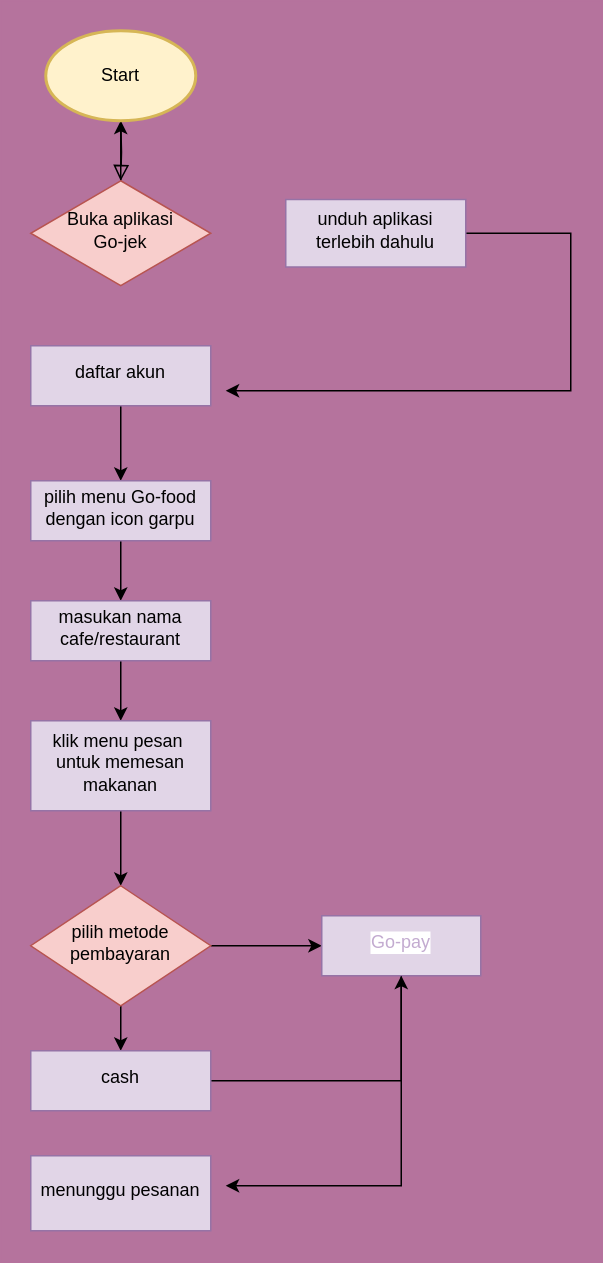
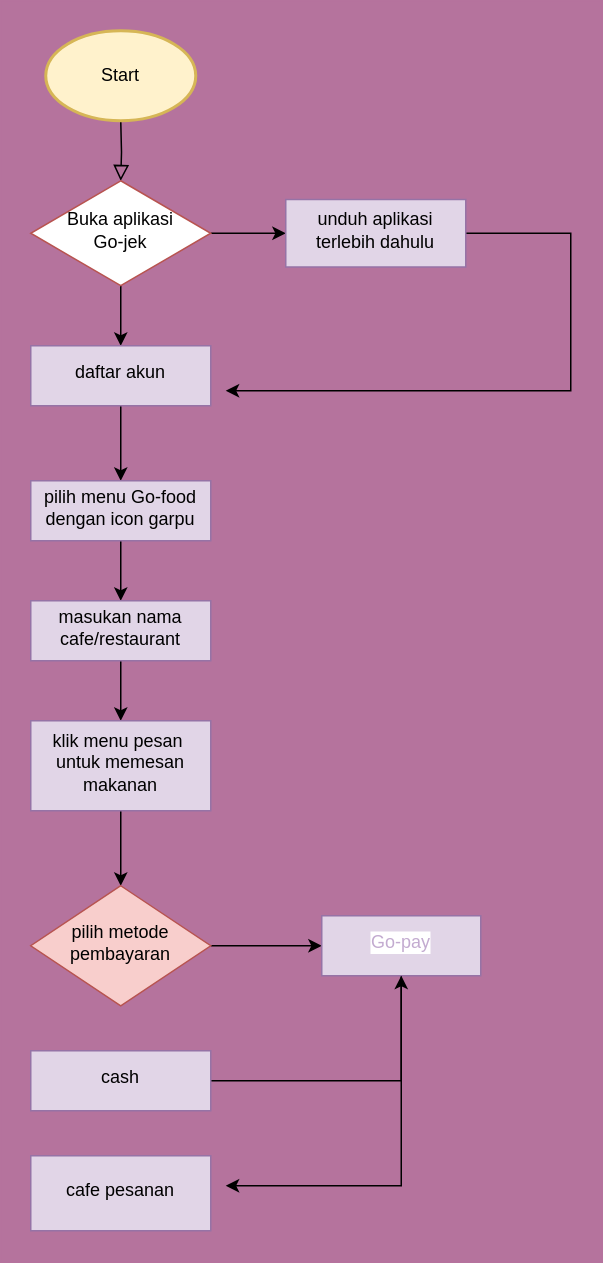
edge "Buka aplikasi Go-jek" -> "Start": now "Buka aplikasi Go-jek" -> "daftar akun"
node "Buka aplikasi Go-jek": fillcolor #f8cecc -> #ffffff
edge "Buka aplikasi Go-jek" -> "unduh aplikasi terlebih dahulu": added
edge "pilih metode pembayaran" -> "cash": removed
node "menunggu pesanan": label "menunggu pesanan" -> "cafe pesanan"
